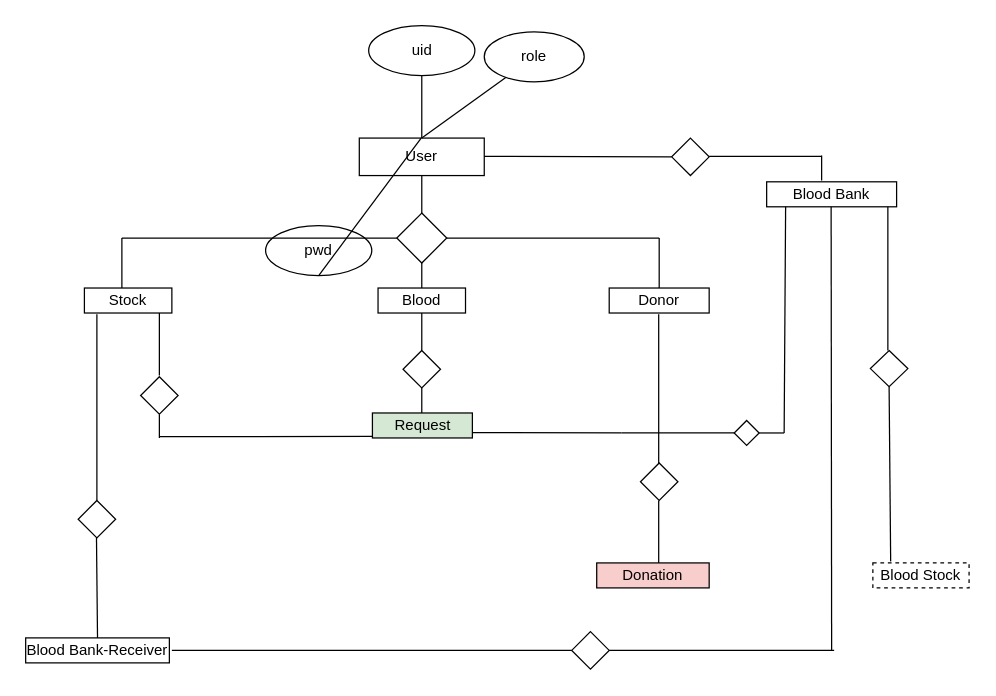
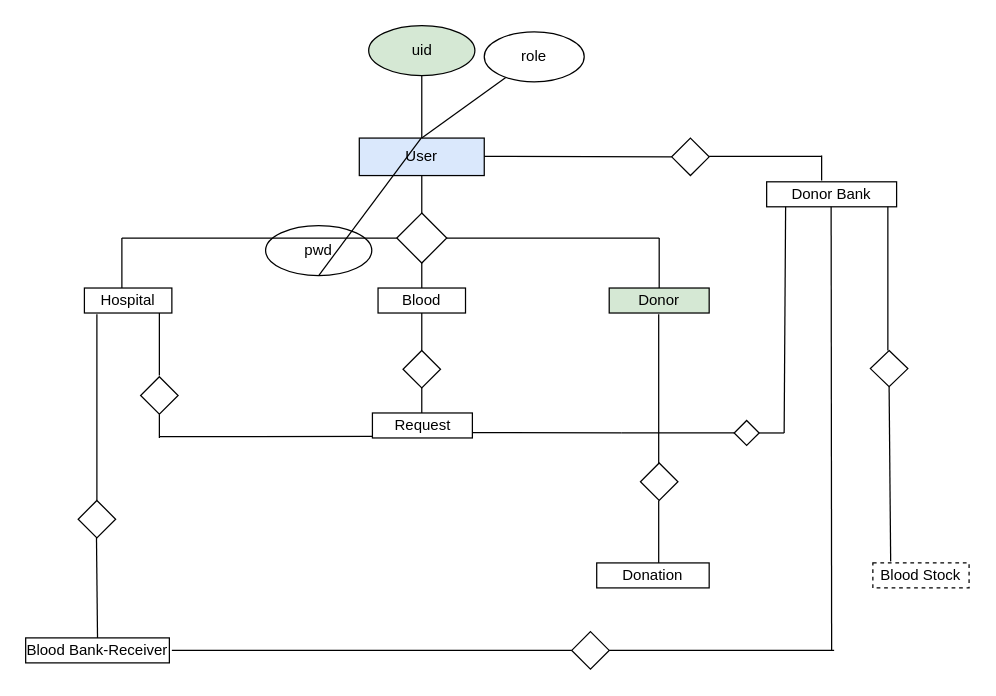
node "uid": fillcolor #ffffff -> #d5e8d4
node "User": fillcolor #ffffff -> #dae8fc
node "Blood Bank": label "Blood Bank" -> "Donor Bank"
node "Stock": label "Stock" -> "Hospital"
node "Donor": fillcolor #ffffff -> #d5e8d4
node "Request": fillcolor #d5e8d4 -> #ffffff
node "Donation": fillcolor #f8cecc -> #ffffff
